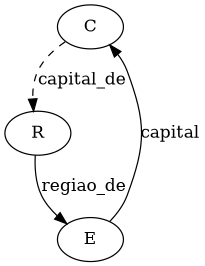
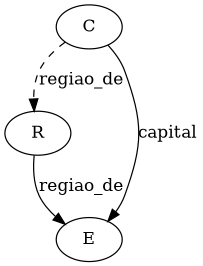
edge "C" -> "R": label "capital_de" -> "regiao_de"
edge "E" -> "C": reversed
